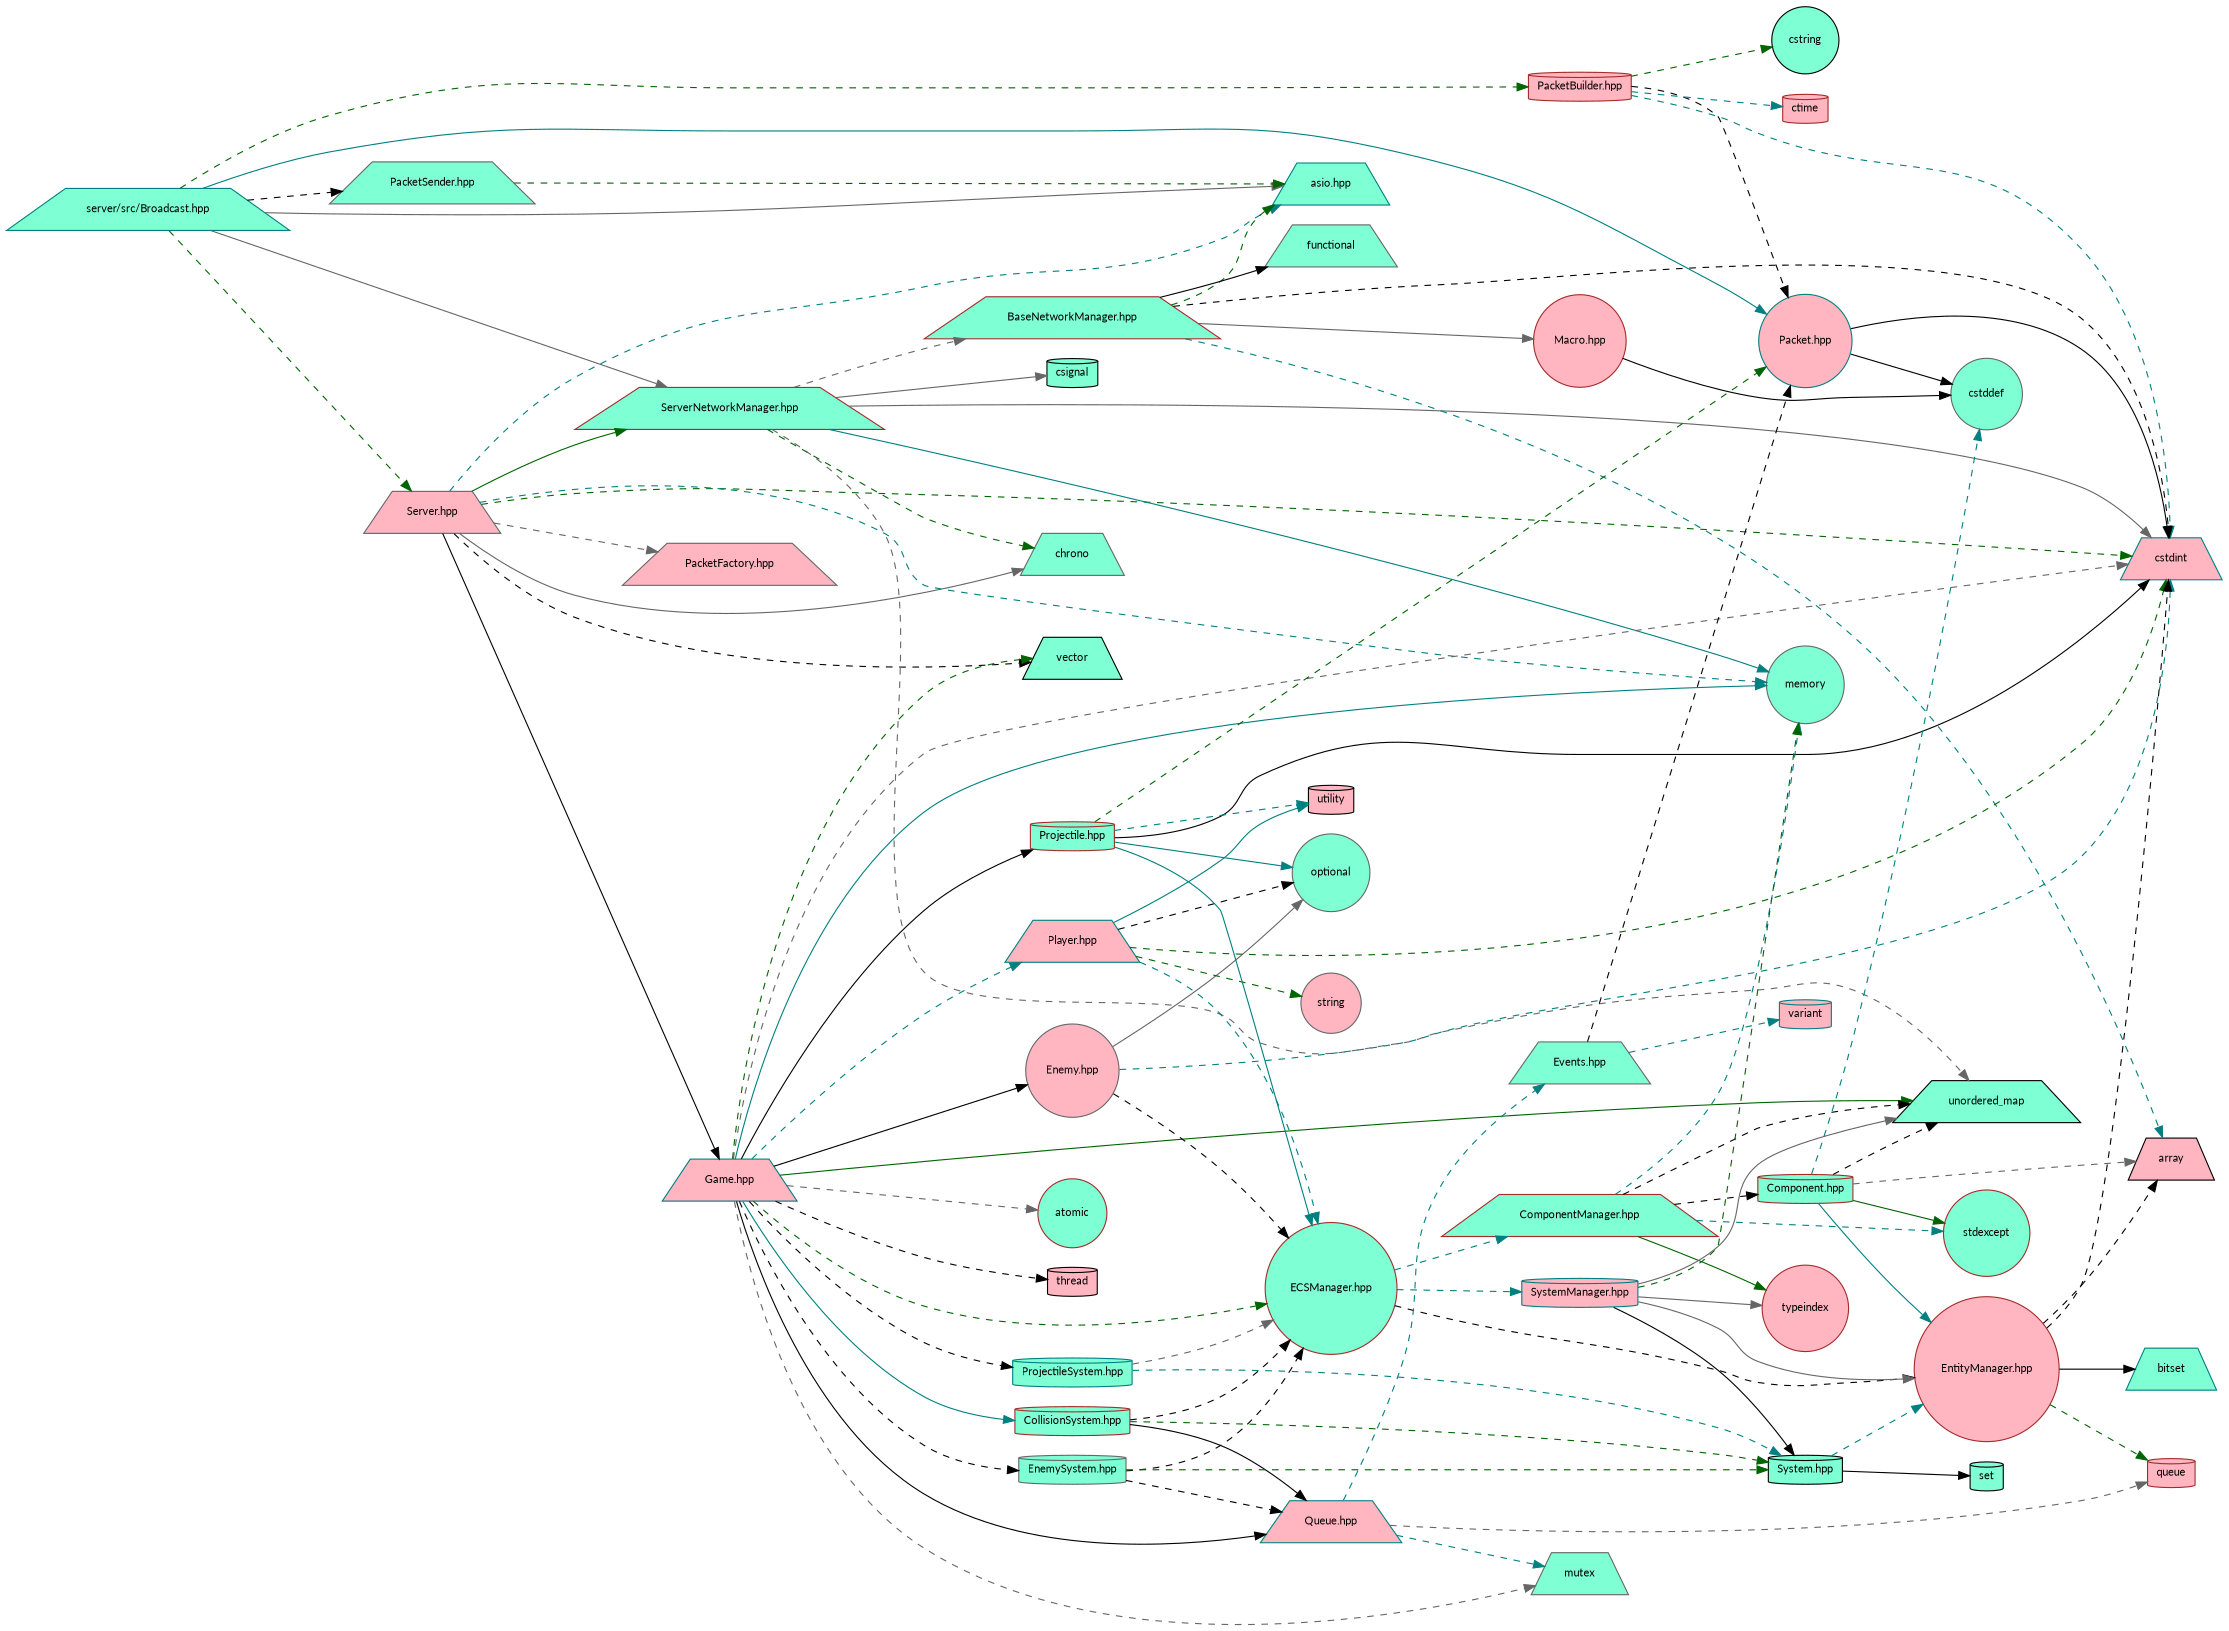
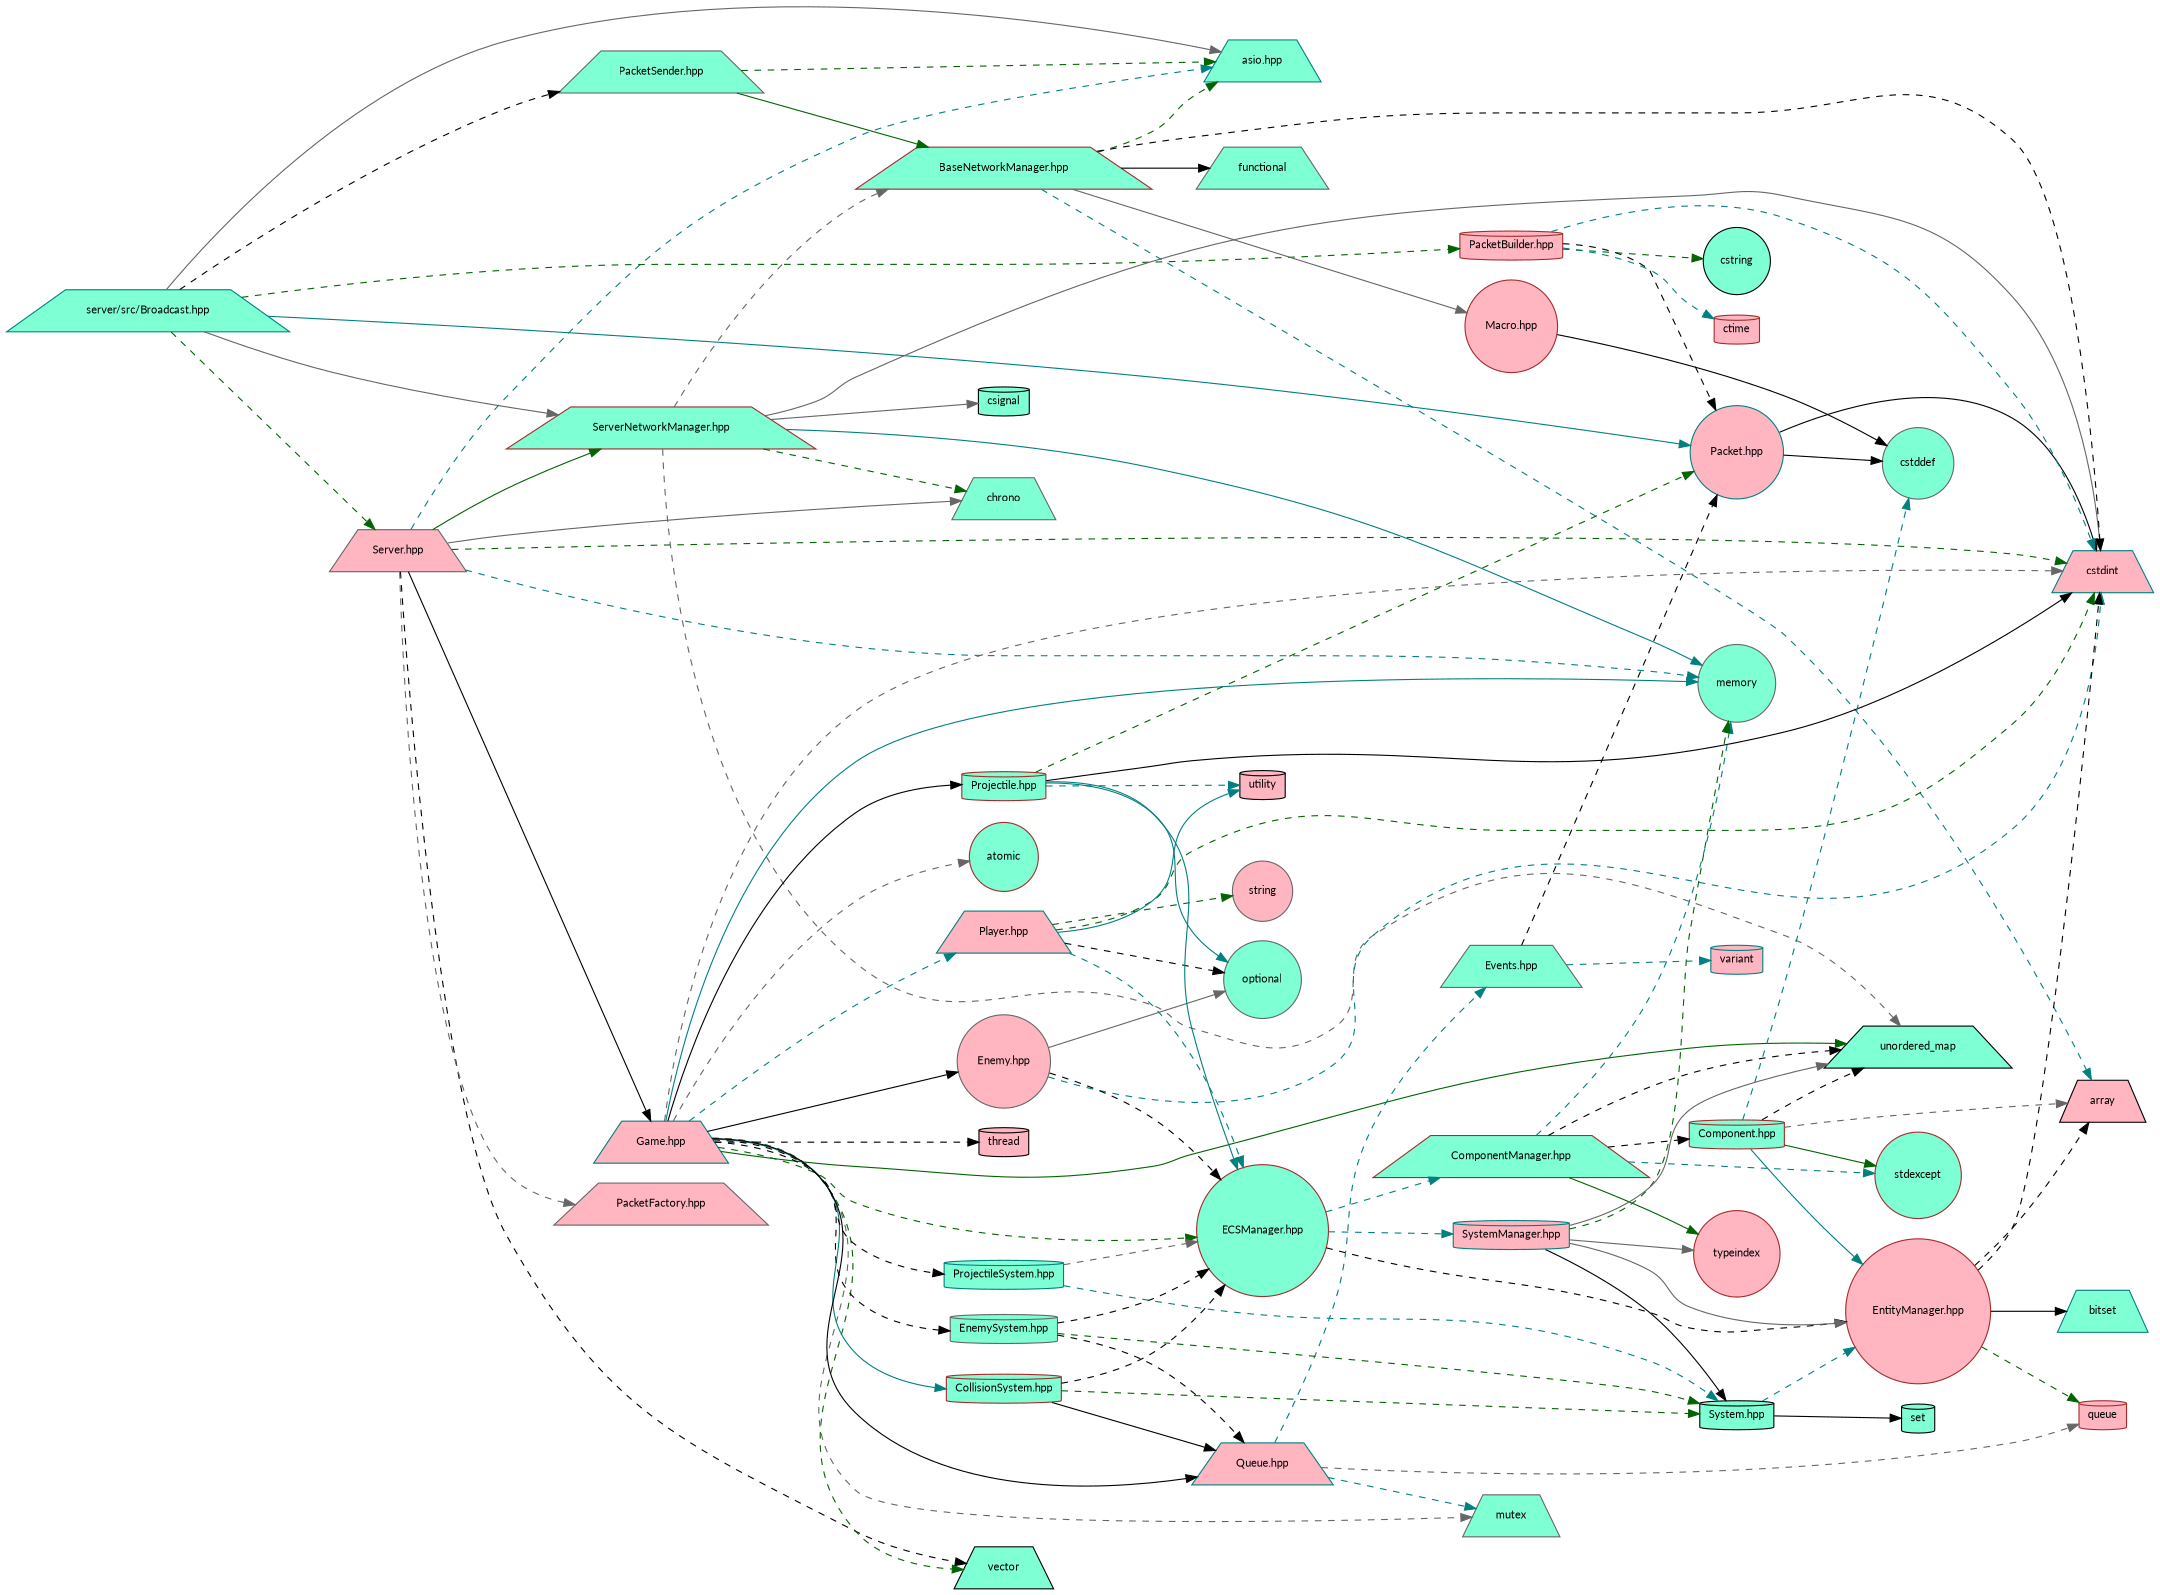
edge "PacketSender.hpp" -> "BaseNetworkManager.hpp": added
